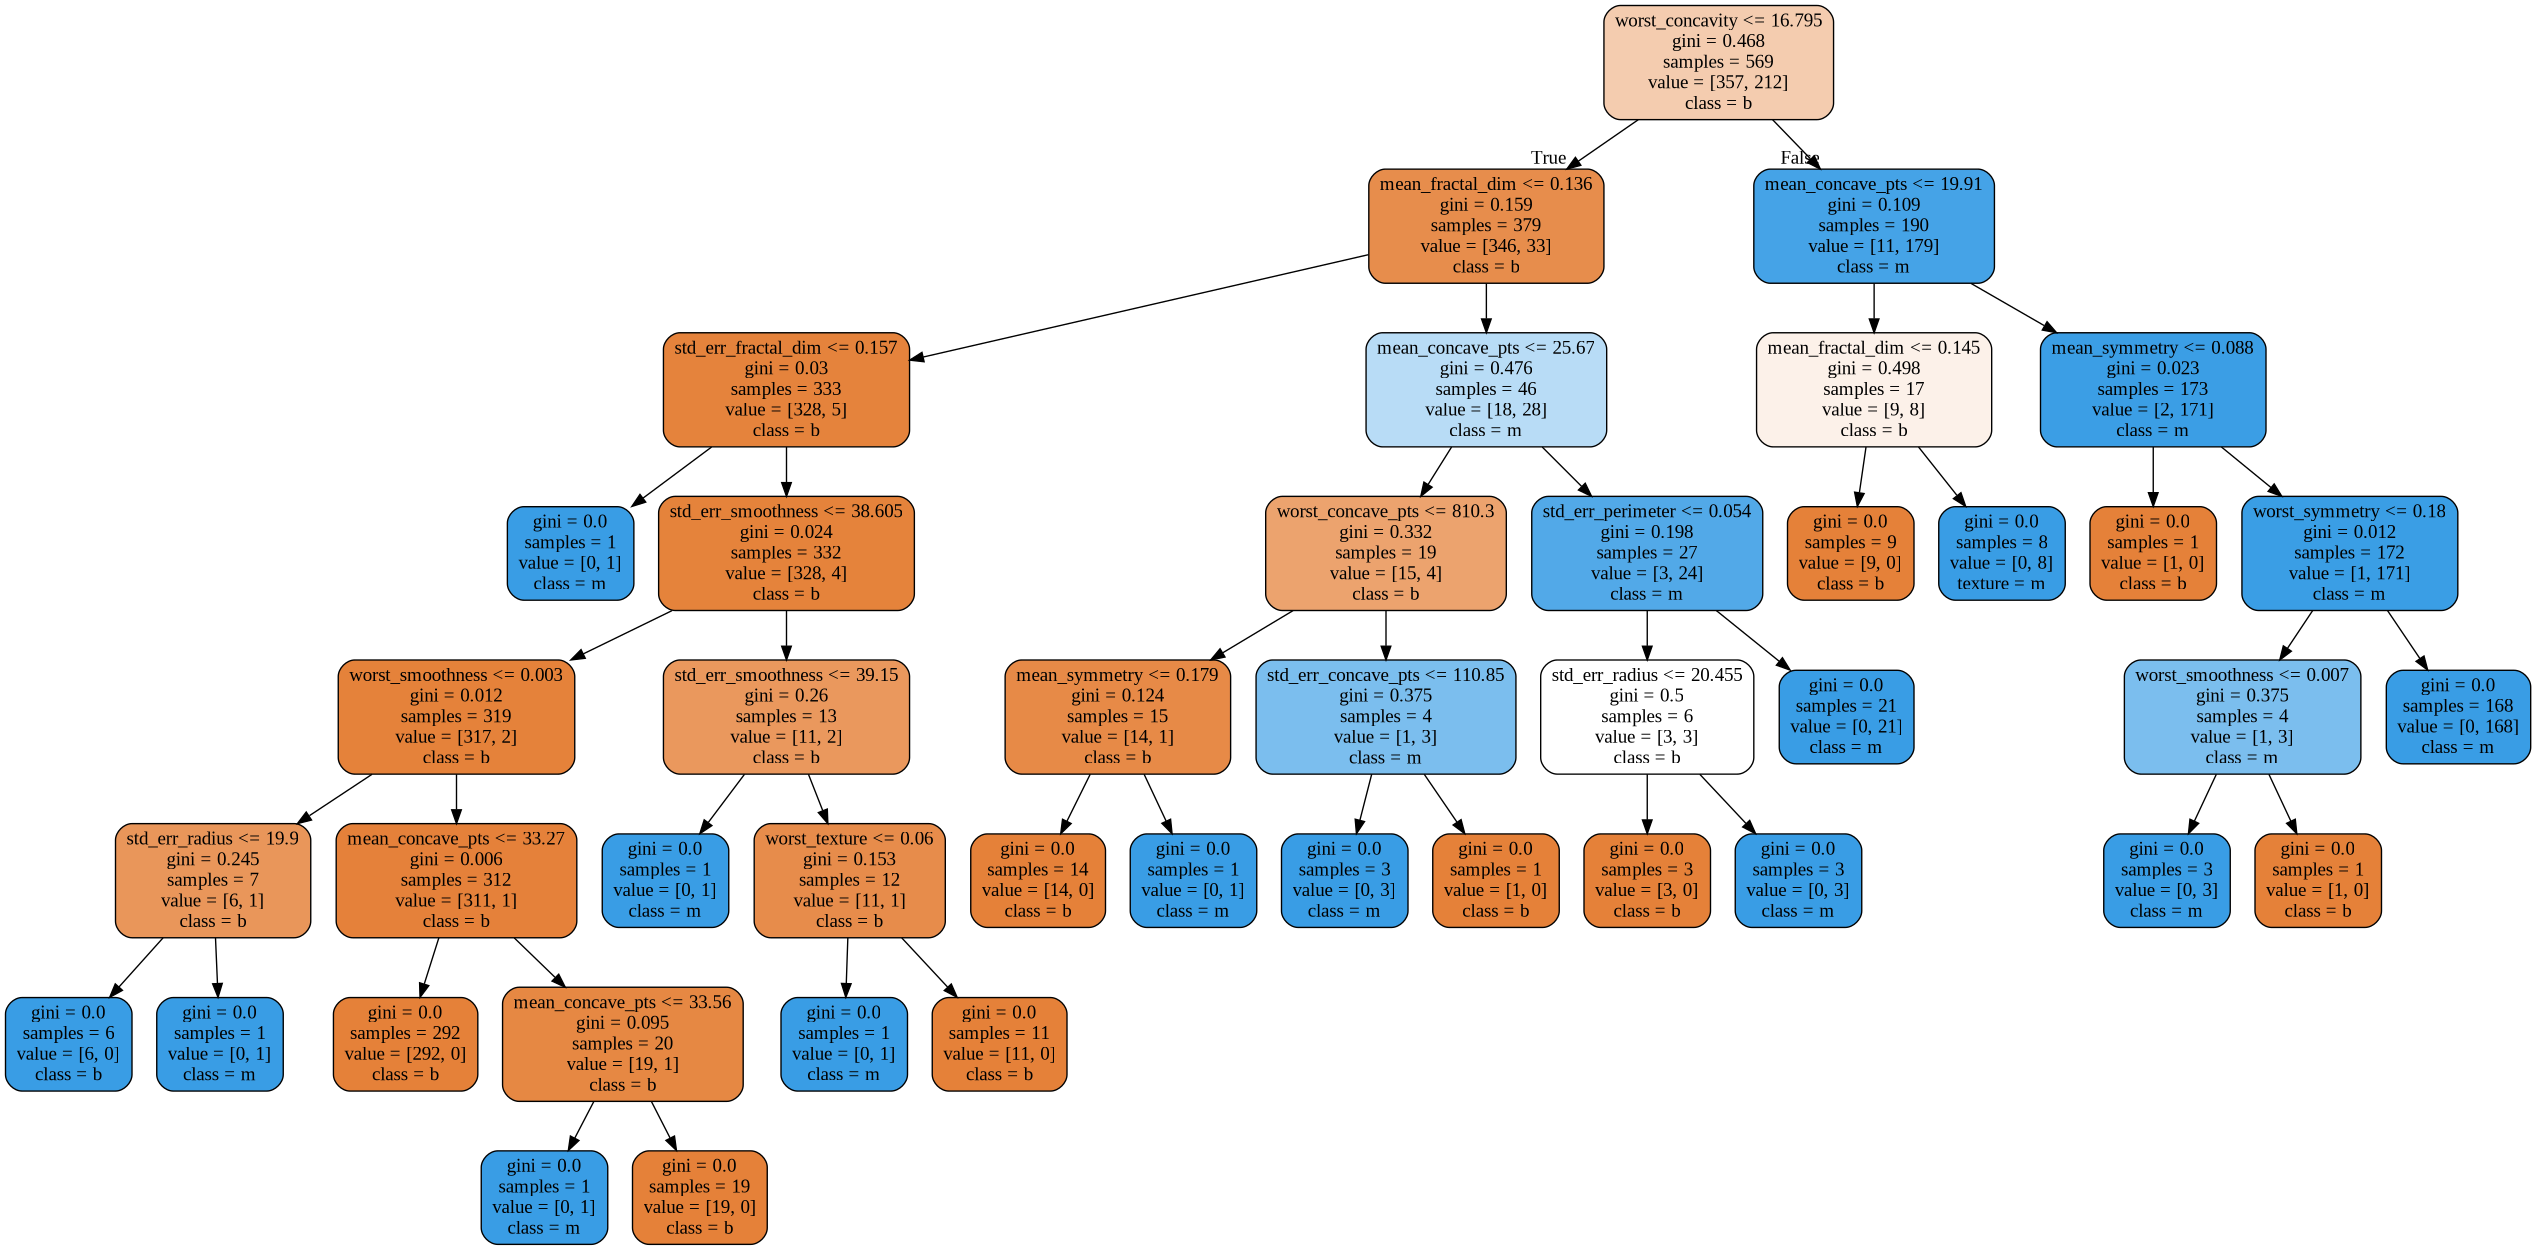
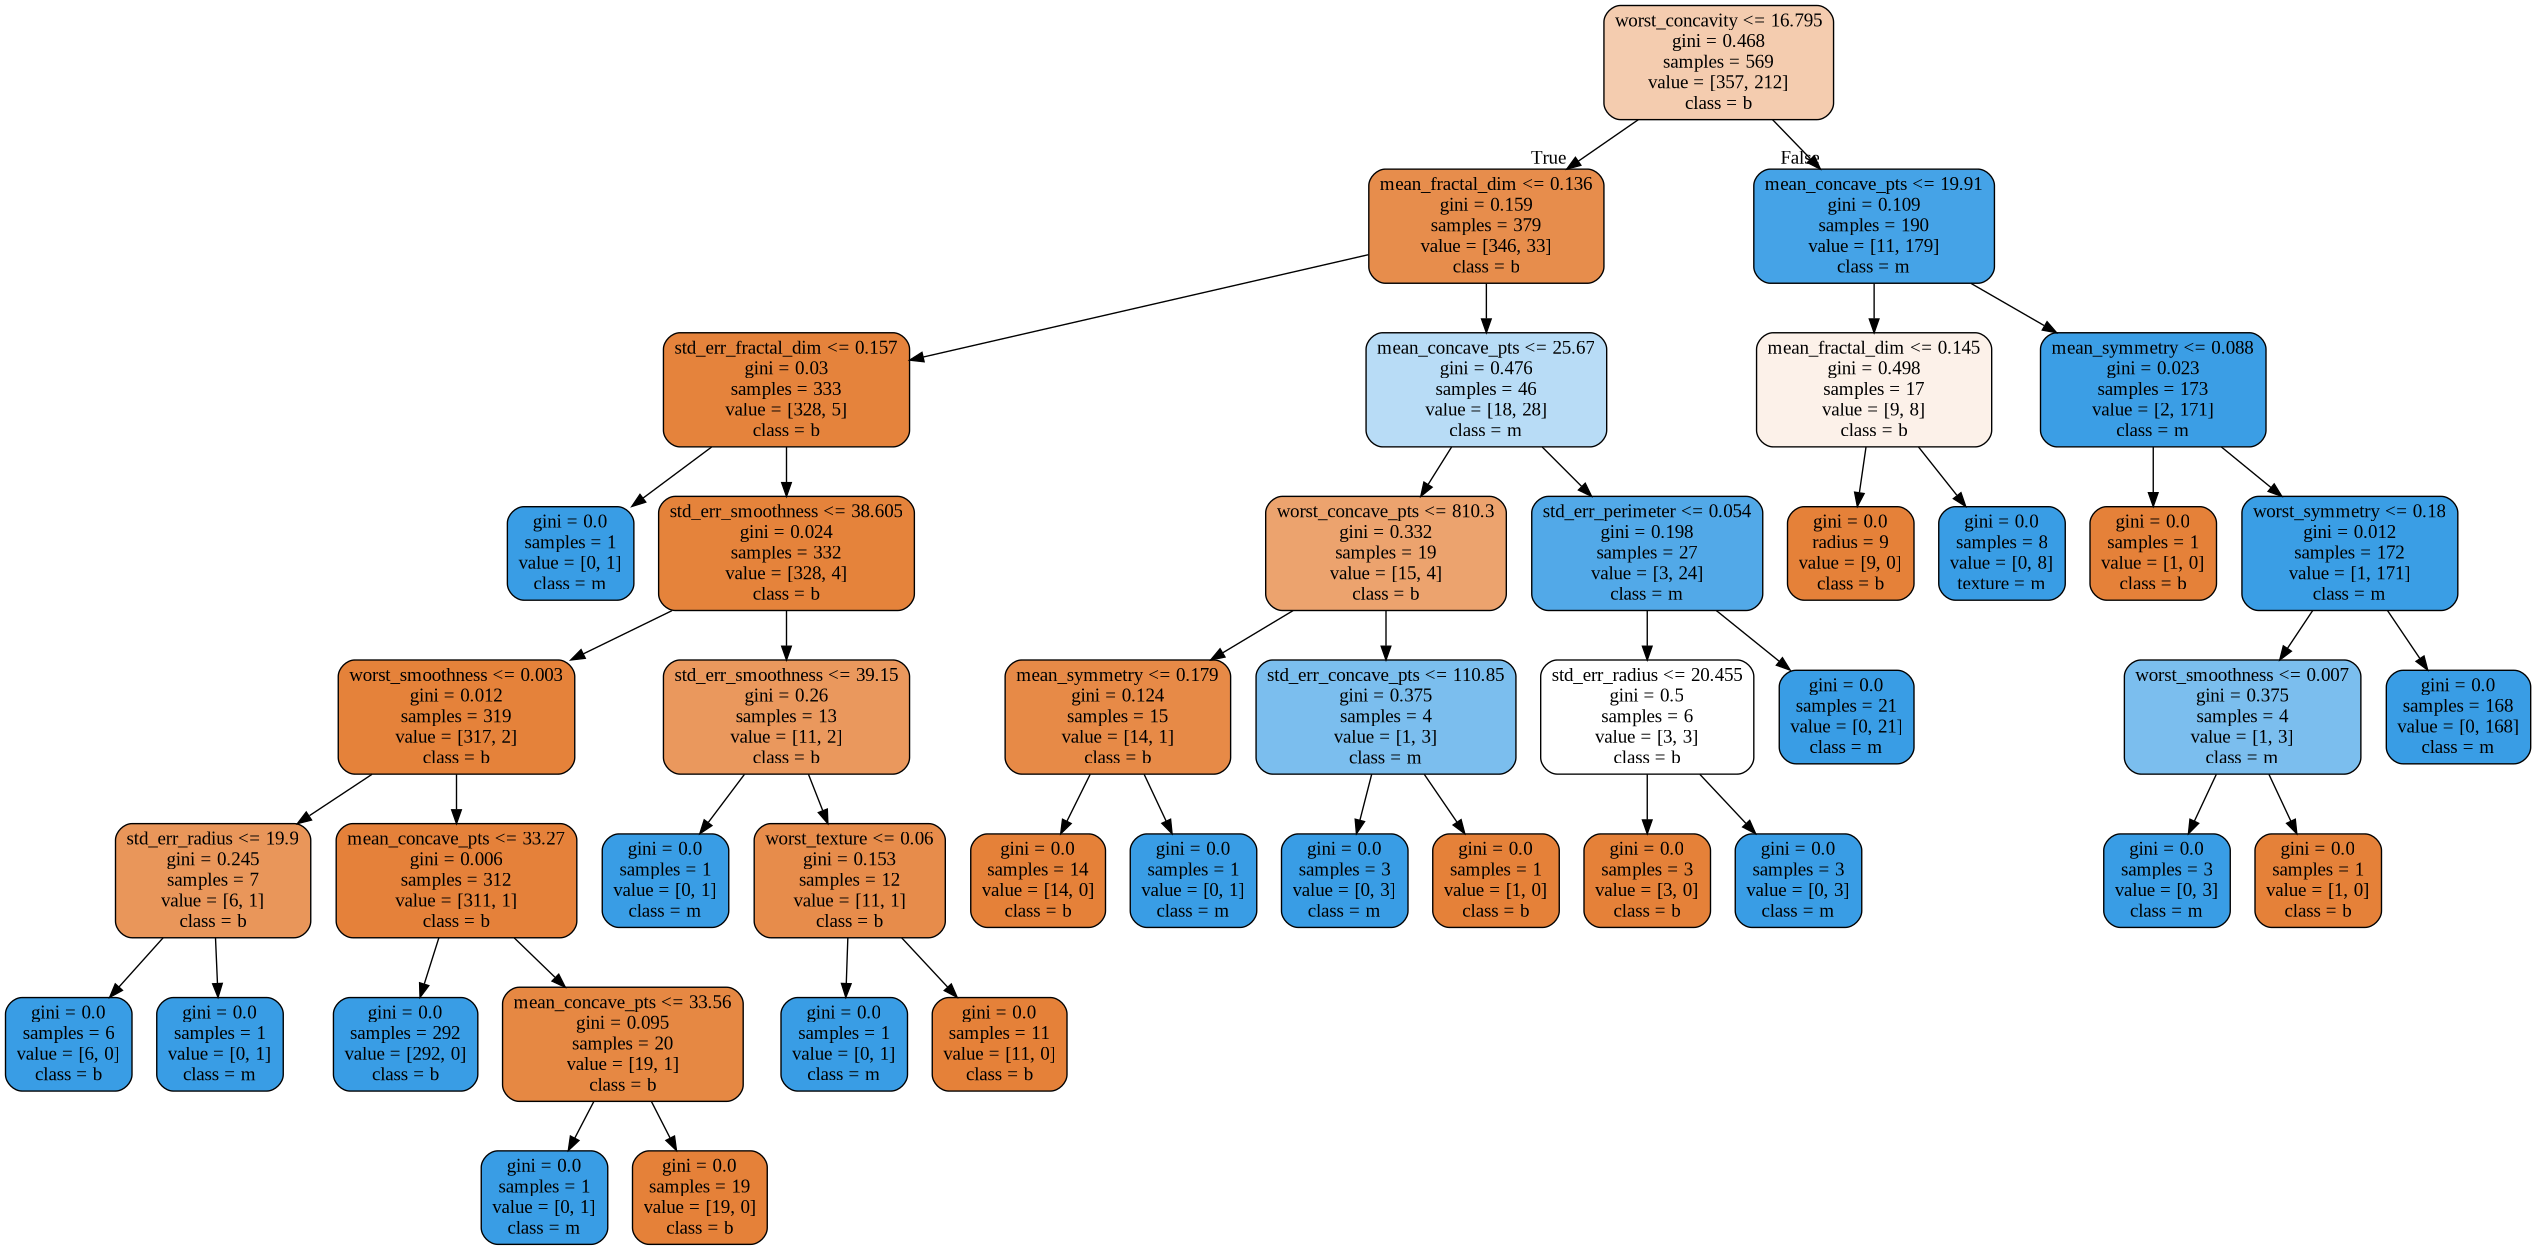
node "gini = 0.0 samples = 9 value = [9, 0] class = b": label "gini = 0.0 samples = 9 value = [9, 0] class = b" -> "gini = 0.0 radius = 9 value = [9, 0] class = b"
node "gini = 0.0 samples = 292 value = [292, 0] class = b": fillcolor #e58139 -> #399de5
